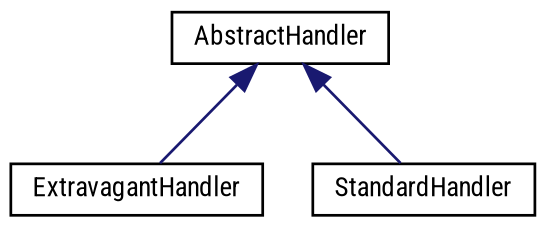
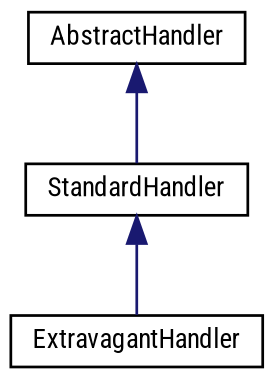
edge "ExtravagantHandler" -> "AbstractHandler": now "ExtravagantHandler" -> "StandardHandler"
